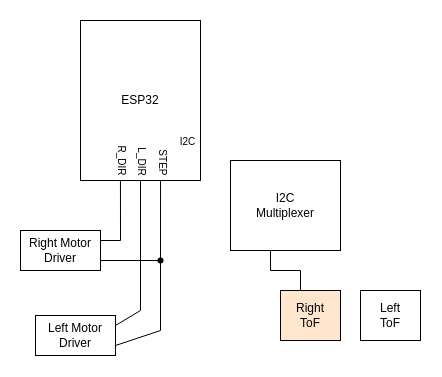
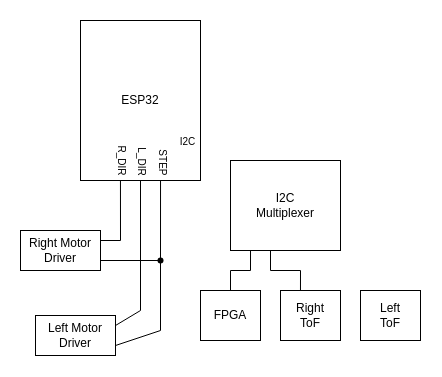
edge "I2C Multiplexer" -- "FPGA": added
node "FPGA": added
node "Right ToF": fillcolor #ffe6cc -> #ffffff
